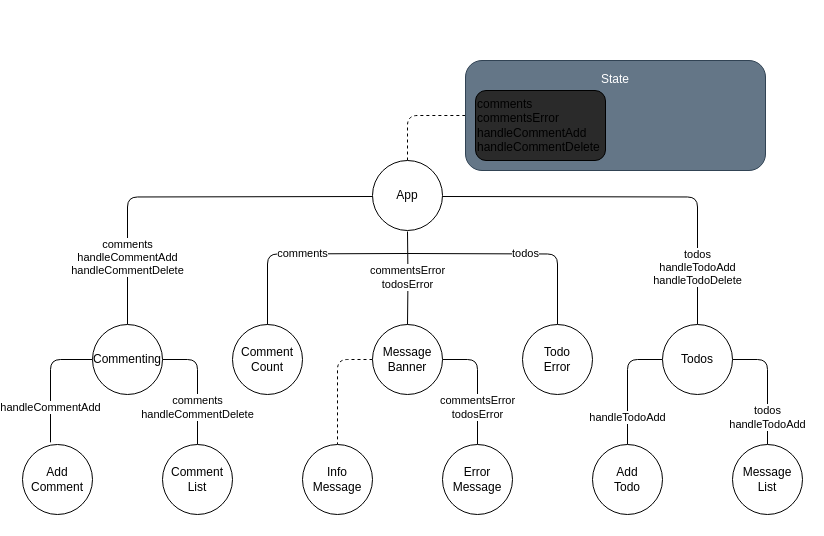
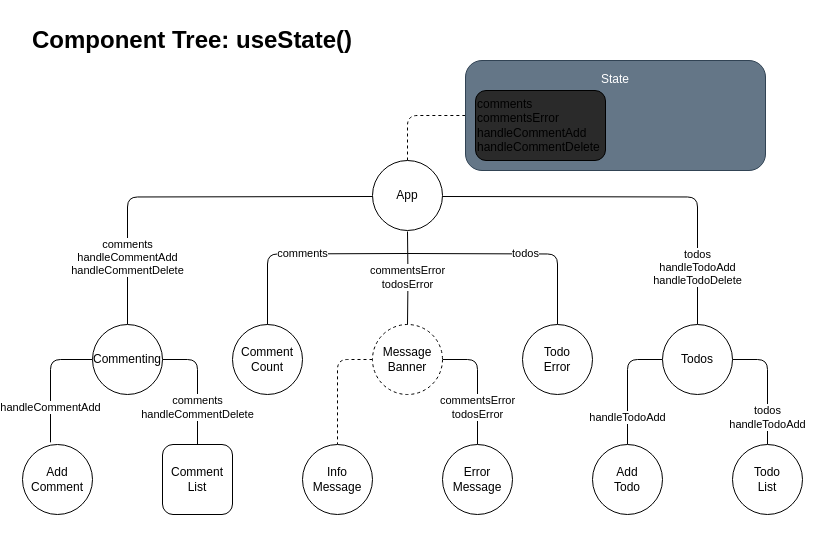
node "Component Tree: useState()": added
node "Message Banner": style solid -> dashed
node "Comment List": shape ellipse -> rounded rectangle
node "Message List": label "Message List" -> "Todo List"
